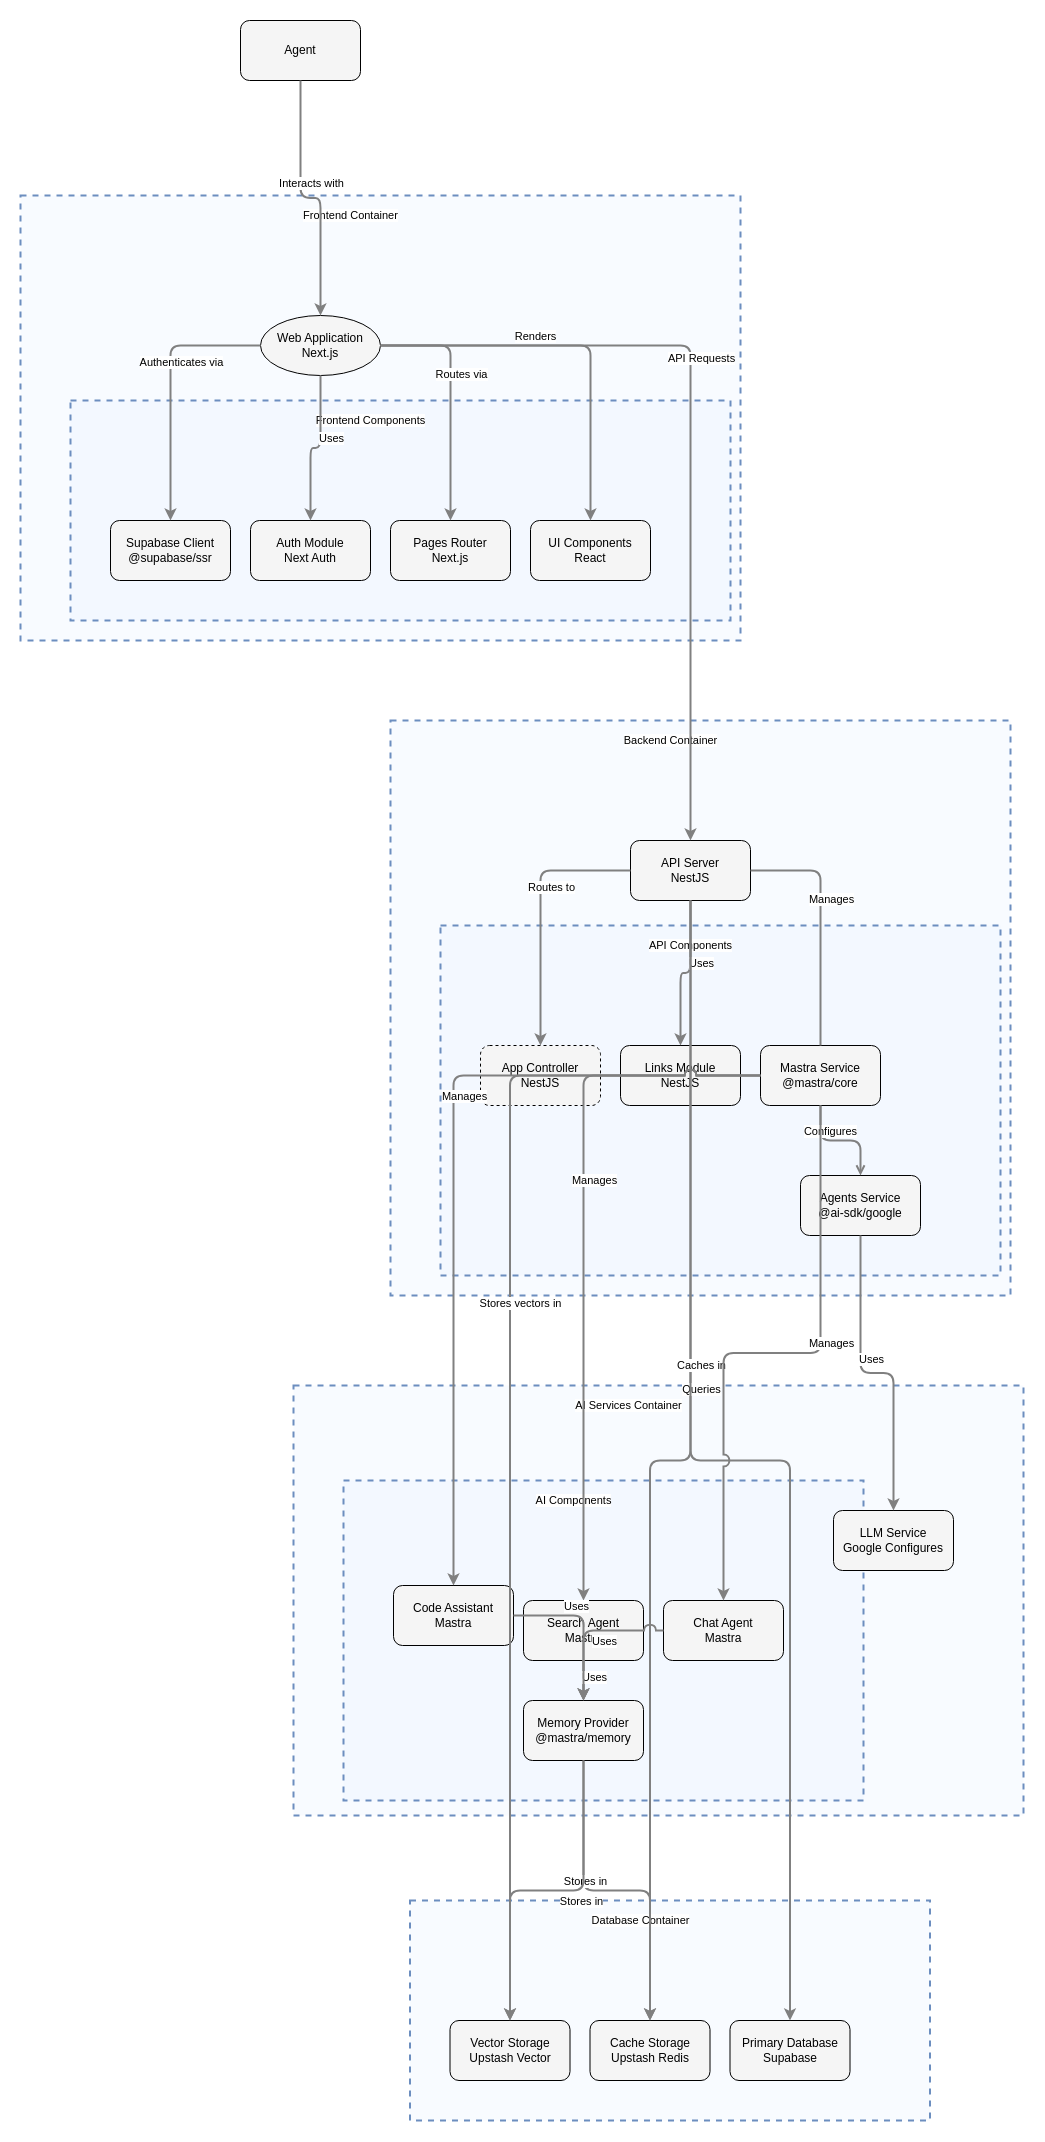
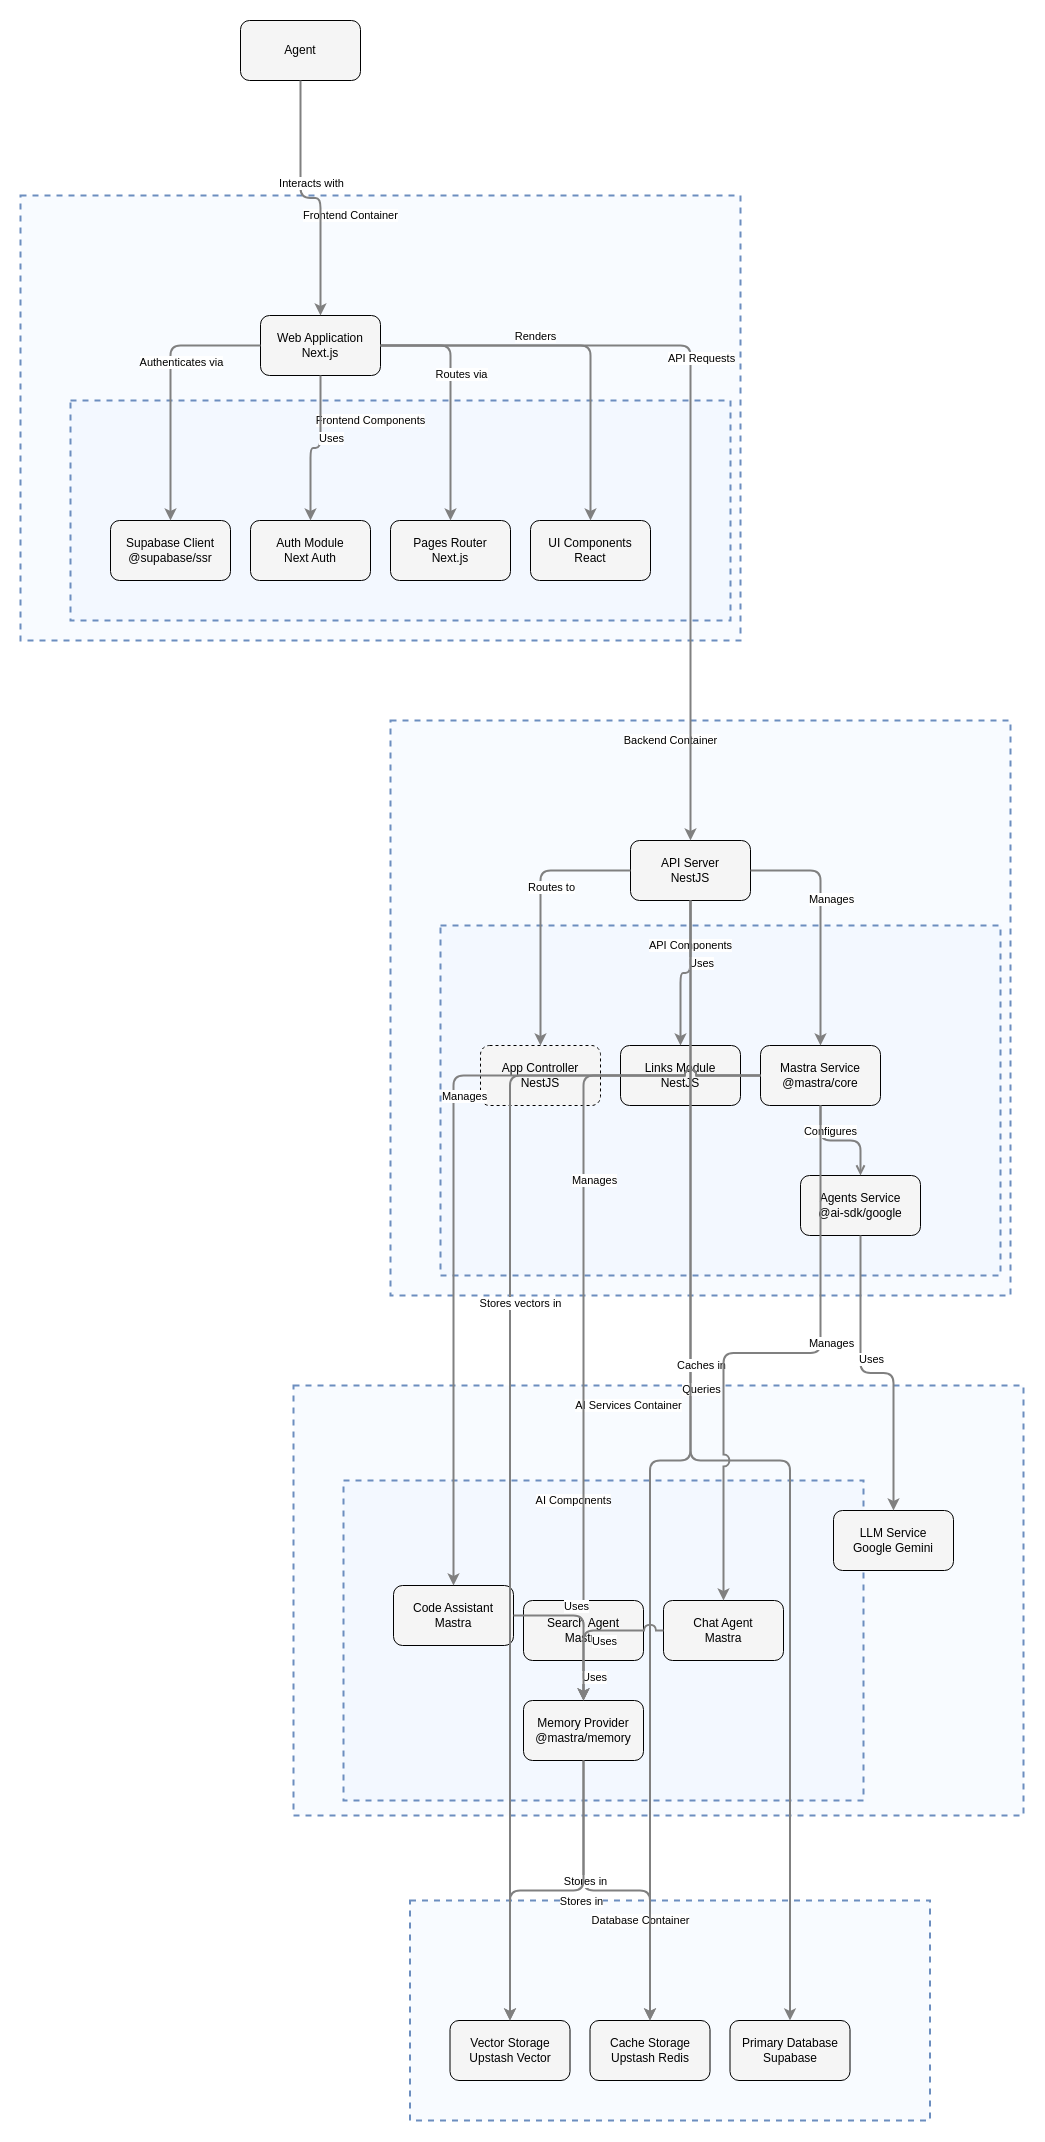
node "Web Application Next.js": shape ellipse -> rounded rectangle
edge "API Server NestJS" -- "Mastra Service @mastra/core": arrowhead none -> classic
node "LLM Service Google Configures": label "LLM Service Google Configures" -> "LLM Service Google Gemini"
edge "Mastra Service @mastra/core" -> "Search Agent Mastra": arrowhead classic -> none
